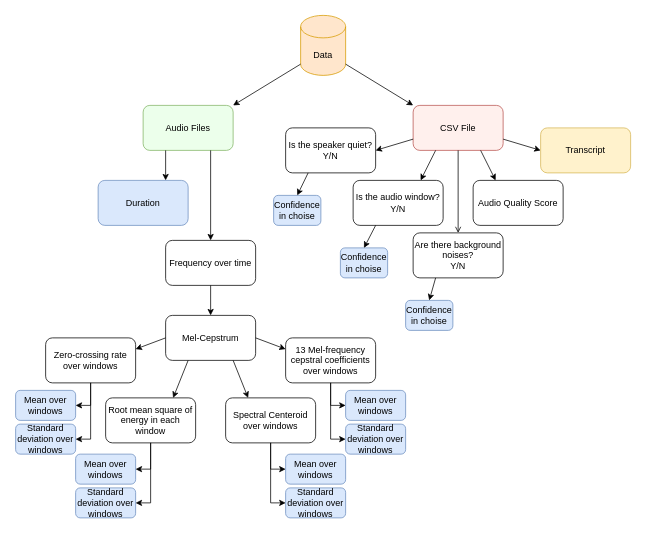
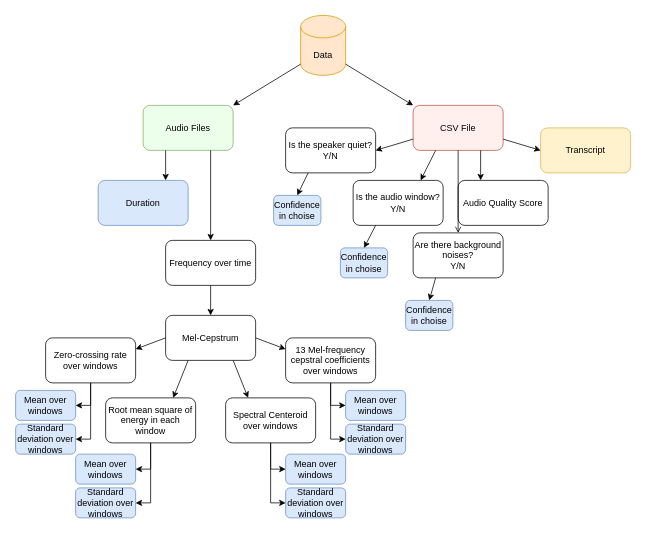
node "Audio Quality Score": moved (518, 203) -> (503, 203)
